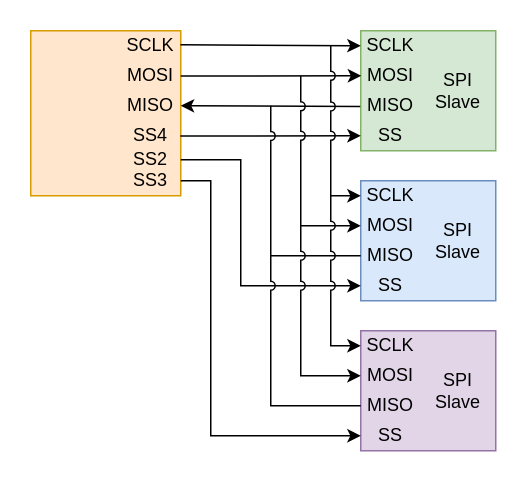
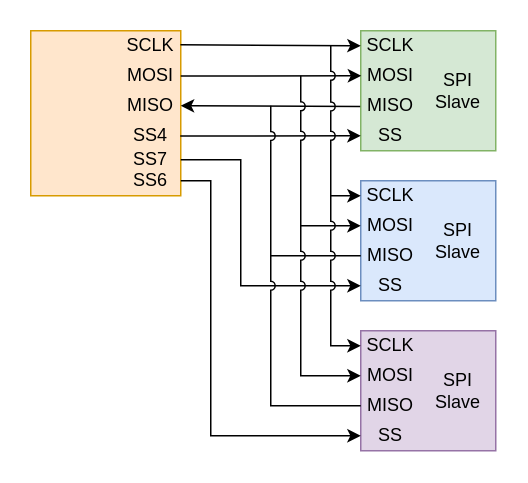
node "SS2": label "SS2" -> "SS7"
node "SS3": label "SS3" -> "SS6"
